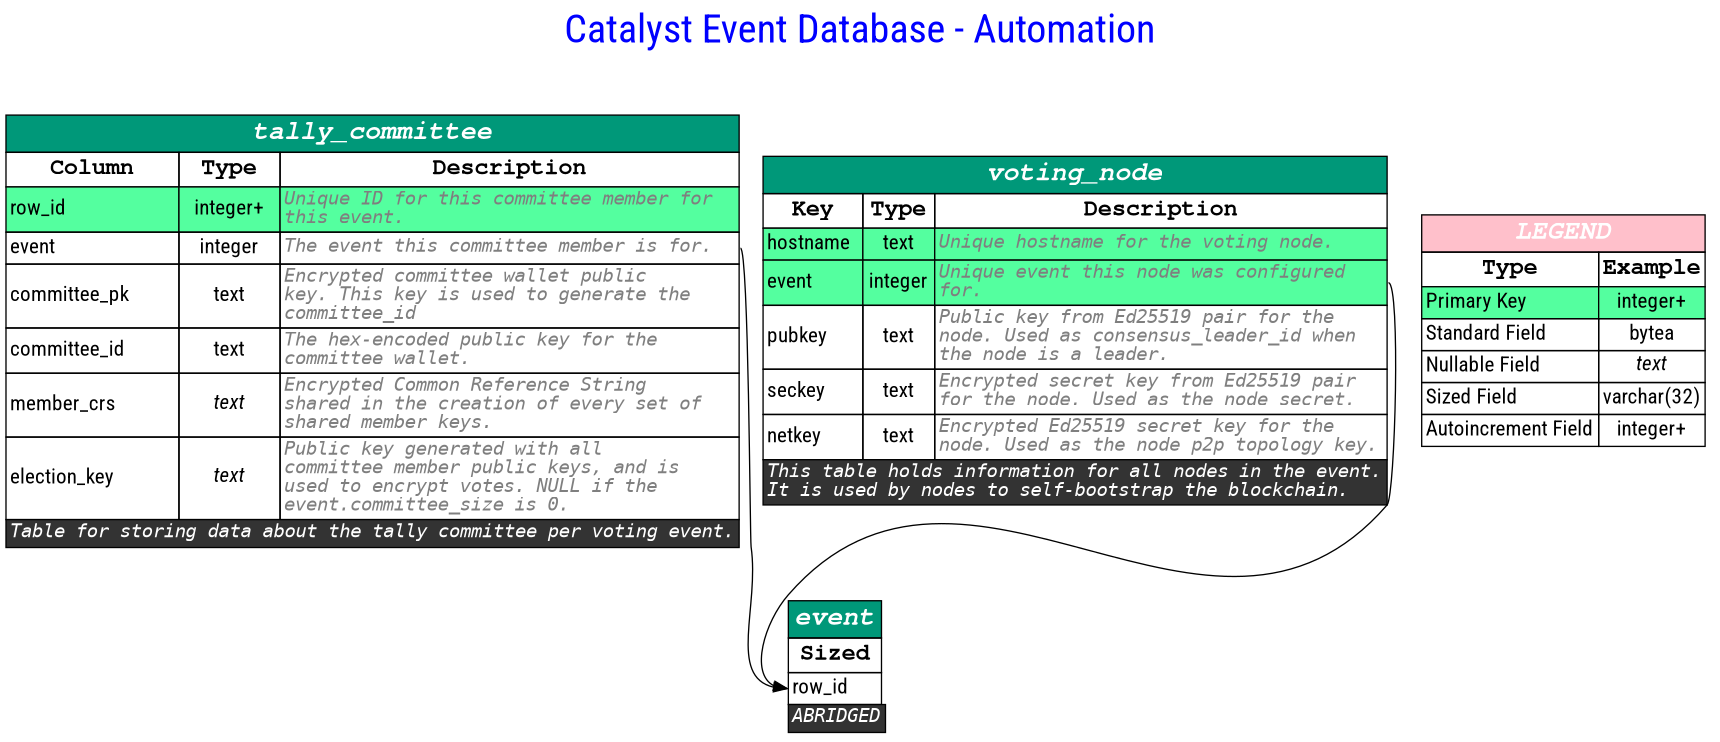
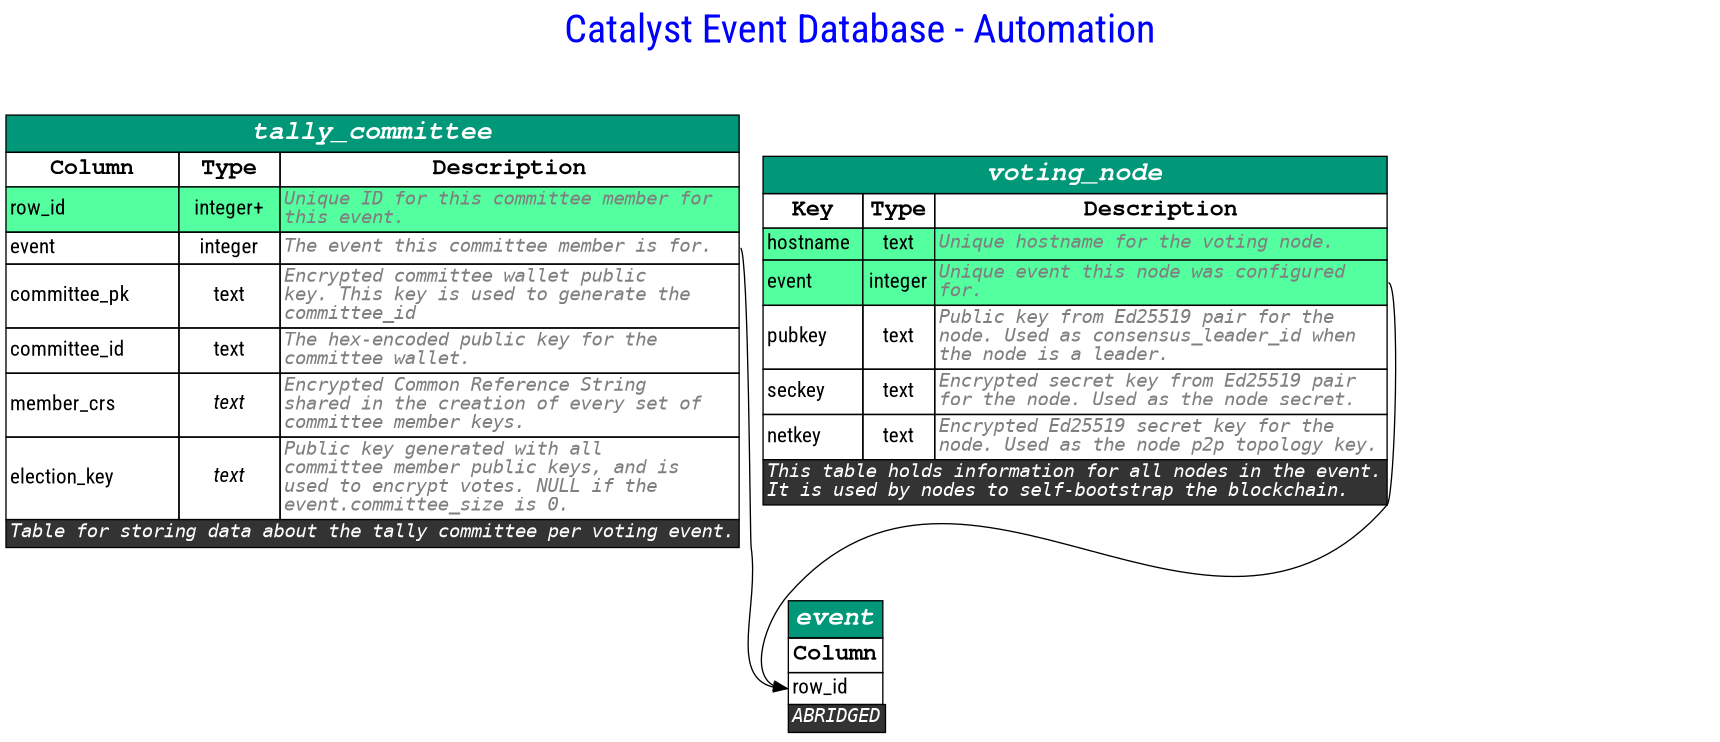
node "LEGEND": removed
node "tally_committee": text "shared member keys." -> "committee member keys."
node "event": text "Sized" -> "Column"
